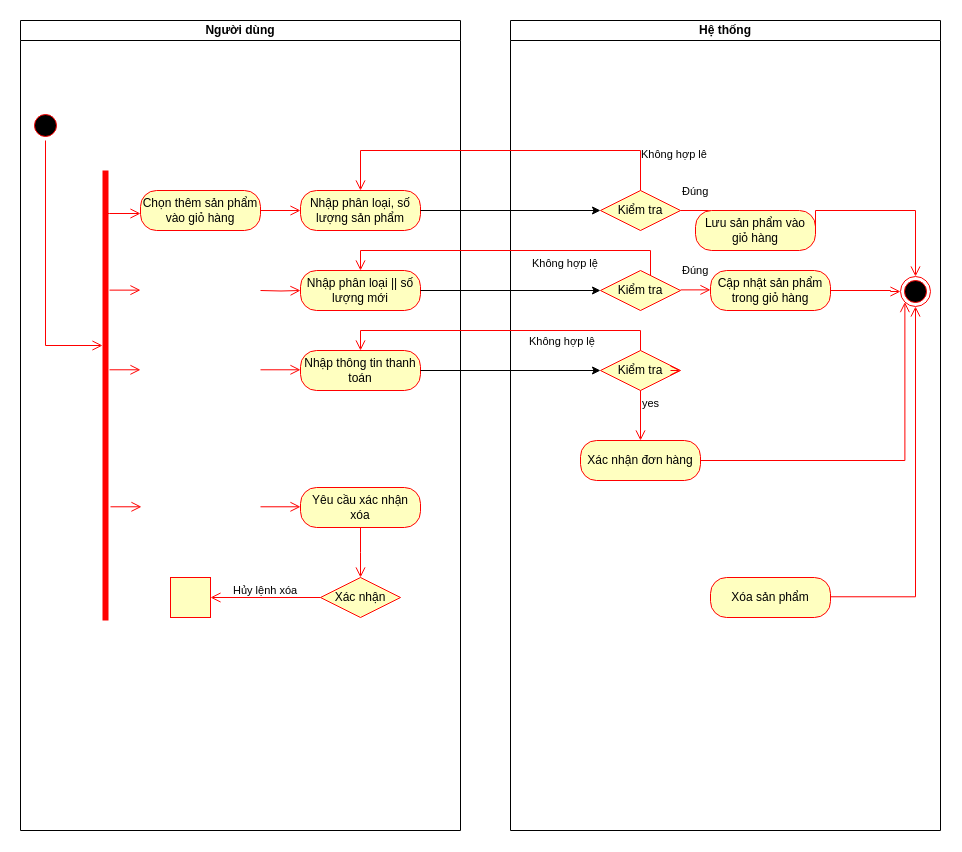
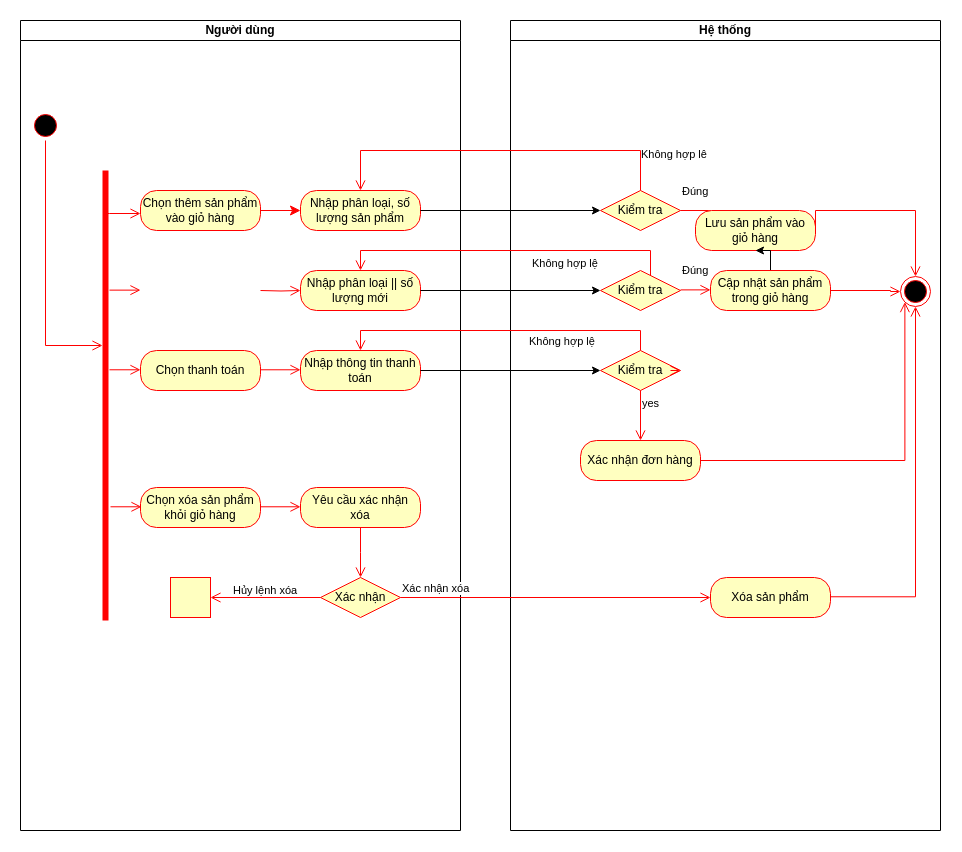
edge "Chọn thêm sản phẩm vào giỏ hàng" -> "Nhập phân loại, số lượng sản phẩm": arrowhead open -> classic
edge "Cập nhật sản phẩm trong giỏ hàng" -> "Lưu sản phẩm vào giỏ hàng": added
node "Chọn thanh toán": added
node "Chọn xóa sản phẩm khỏi giỏ hàng": added
edge "Xác nhận" -> "Xóa sản phẩm": added, label "Xác nhận xóa"
